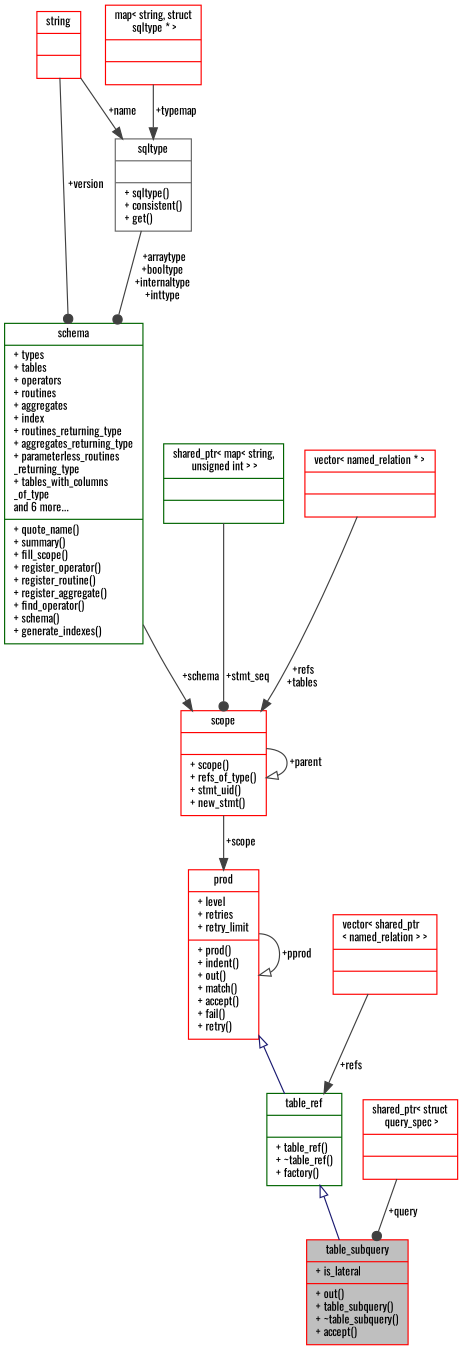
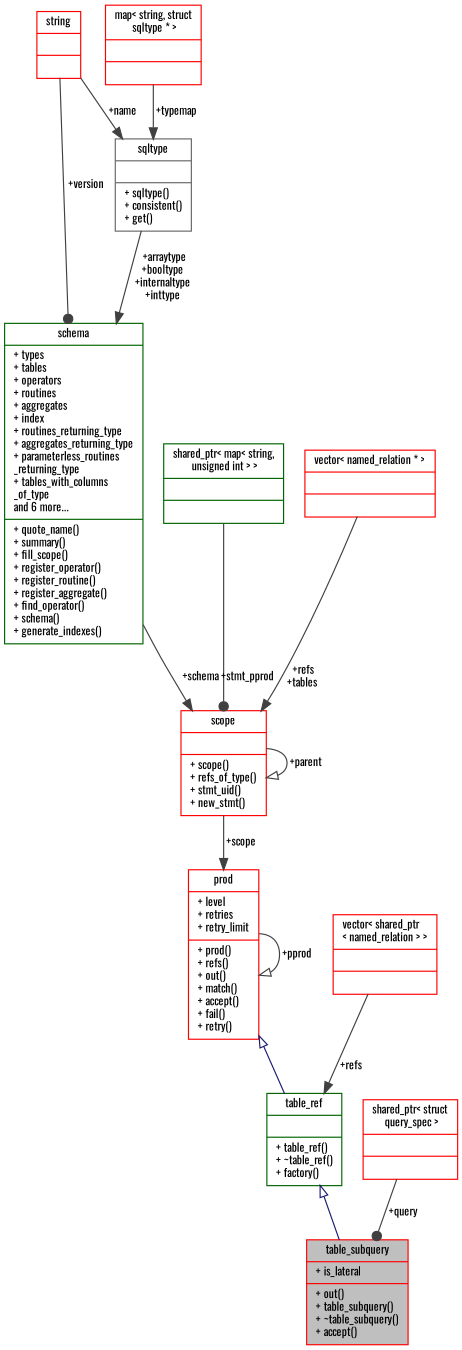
edge "sqltype" -> "schema": arrowhead dot -> normal
edge "shared_ptr< map< string," -> "scope": label " +stmt_seq" -> " +stmt_pprod"
node "prod": text "+ indent()" -> "+ refs()"
